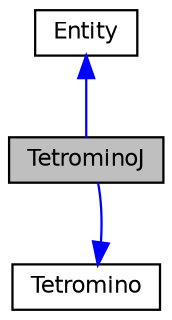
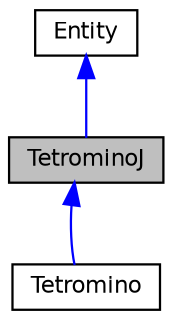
edge "TetrominoJ" -> "Tetromino": reversed
